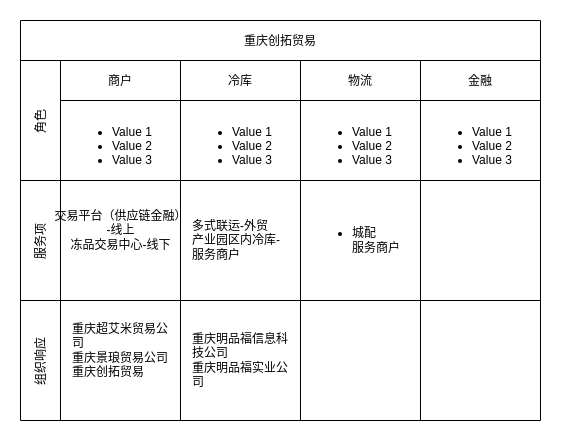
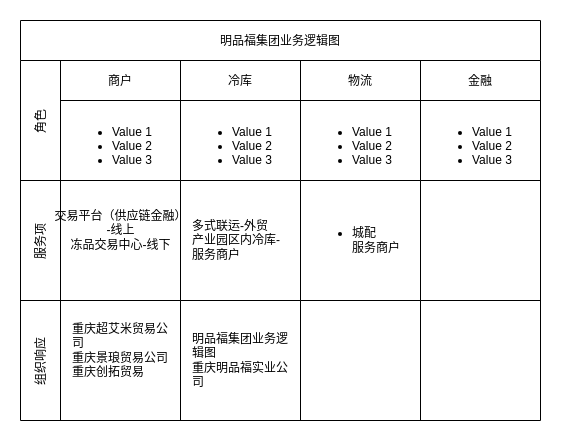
node "重庆创拓贸易": label "重庆创拓贸易" -> "明品福集团业务逻辑图"
node "重庆明品福信息科技公司 重庆明品福实业公司": label "重庆明品福信息科技公司 重庆明品福实业公司" -> "明品福集团业务逻辑图 重庆明品福实业公司"
